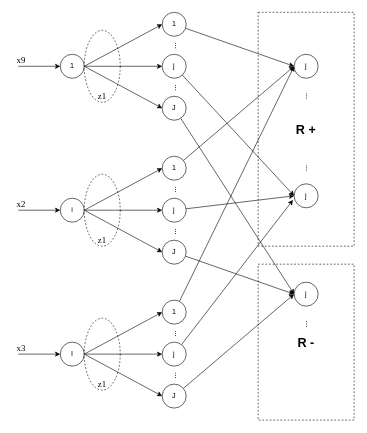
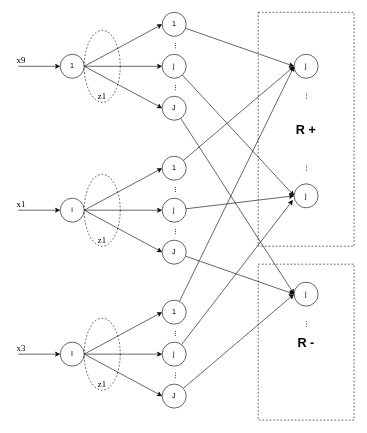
node "x2": label "x2" -> "x1"
